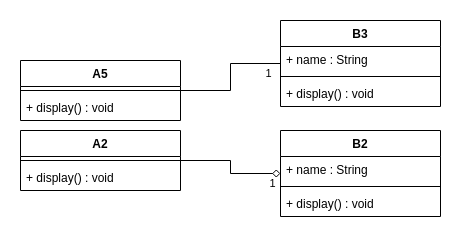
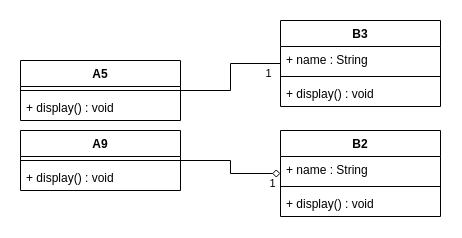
node "A2": label "A2" -> "A9"
